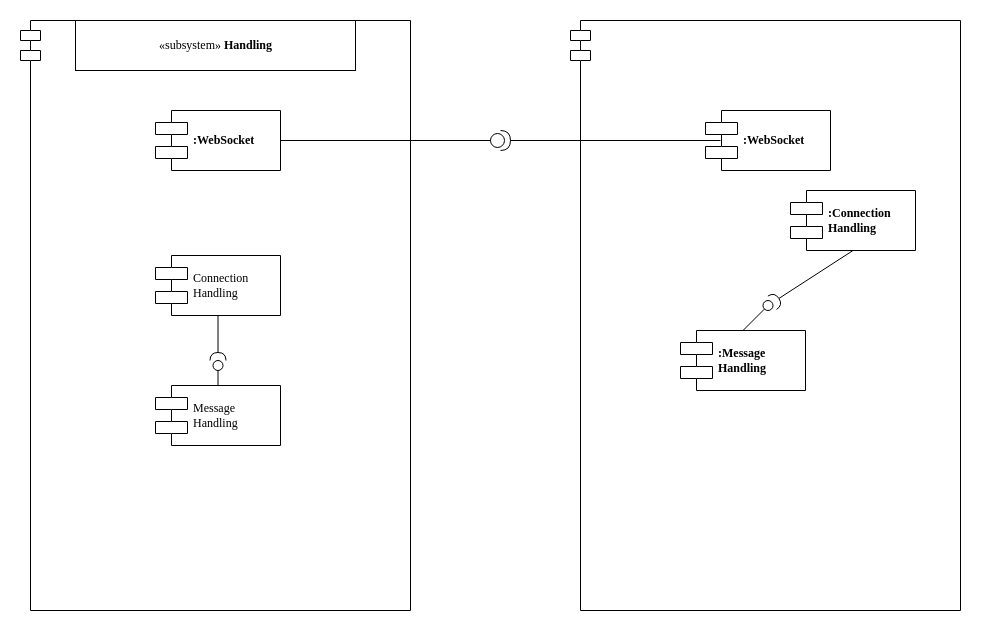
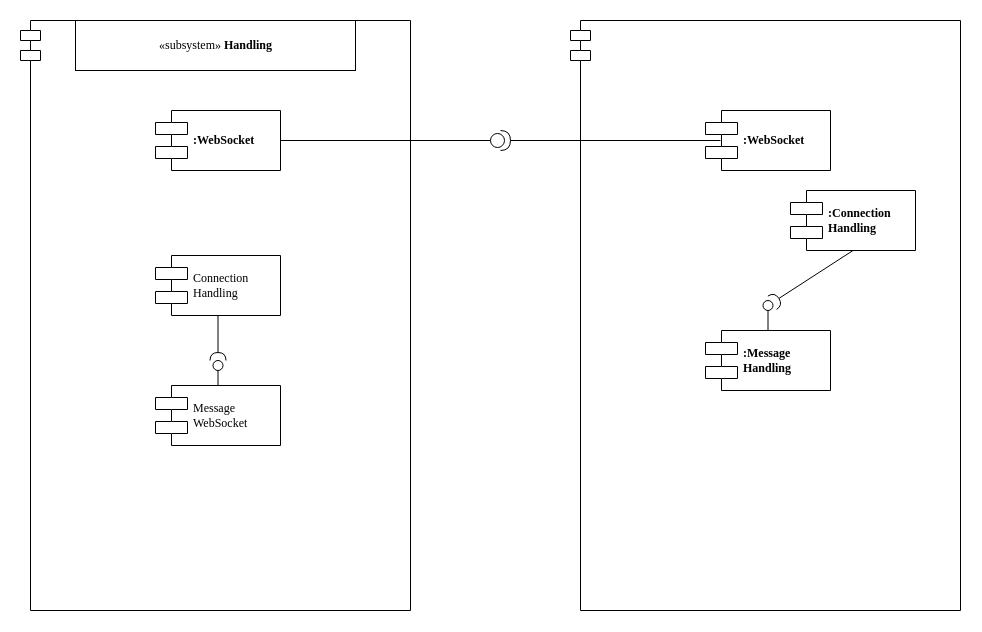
node ":Message Handling": moved (743, 361) -> (768, 361)
node "Message Handling": label "Message Handling" -> "Message WebSocket"
